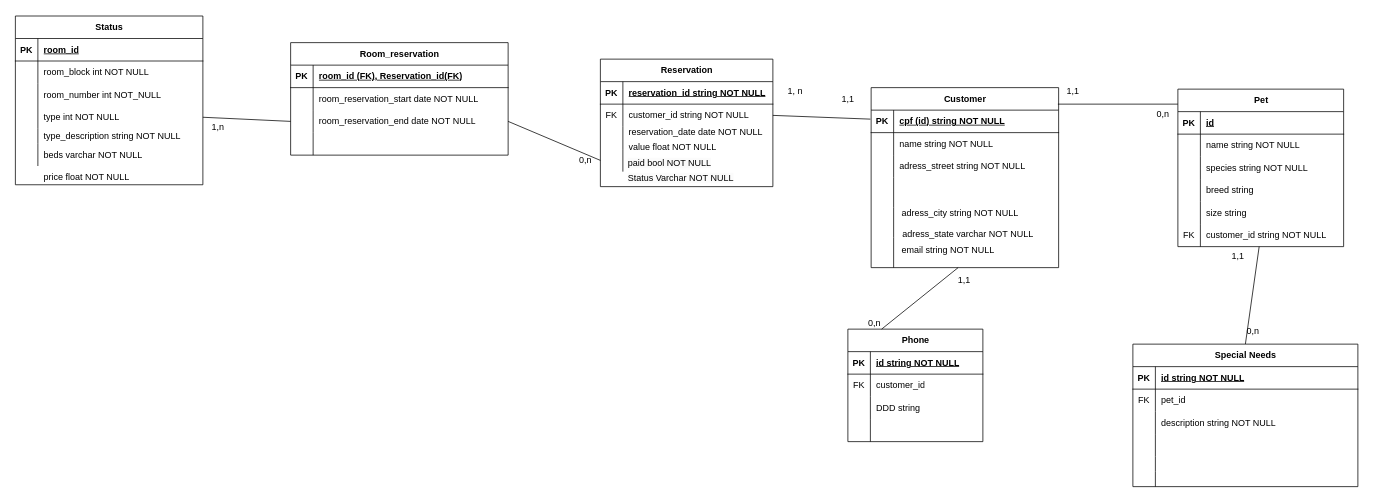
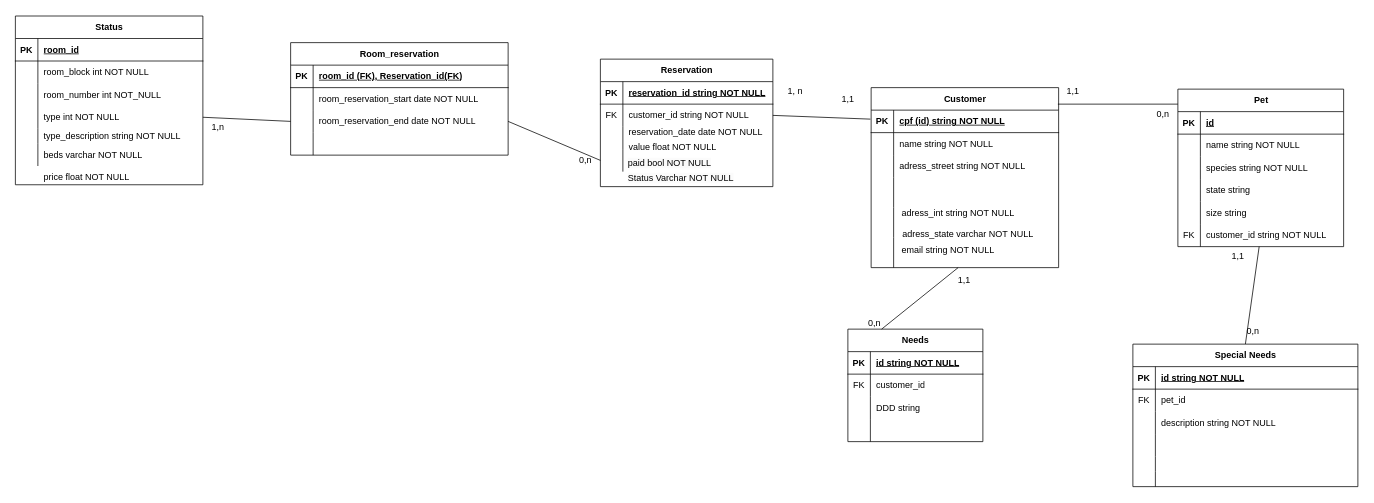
node "breed string": label "breed string" -> "state string"
node "adress_city string NOT NULL": label "adress_city string NOT NULL" -> "adress_int string NOT NULL"
node "Phone": label "Phone" -> "Needs"
